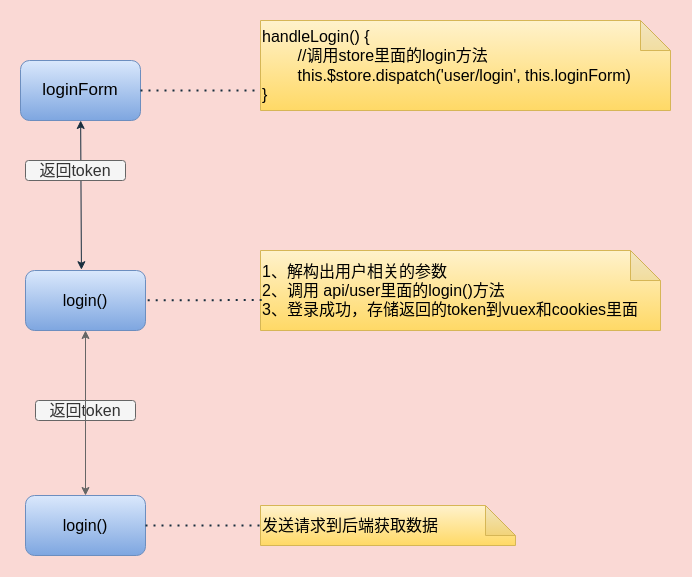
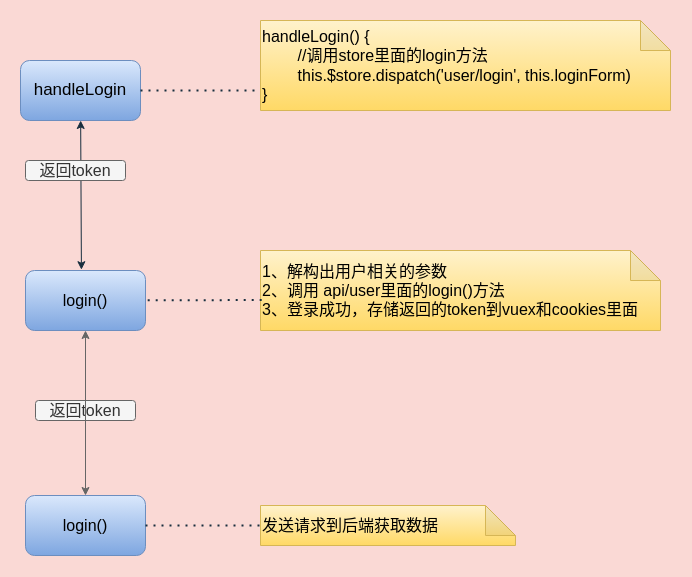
node "loginForm": label "loginForm" -> "handleLogin"
